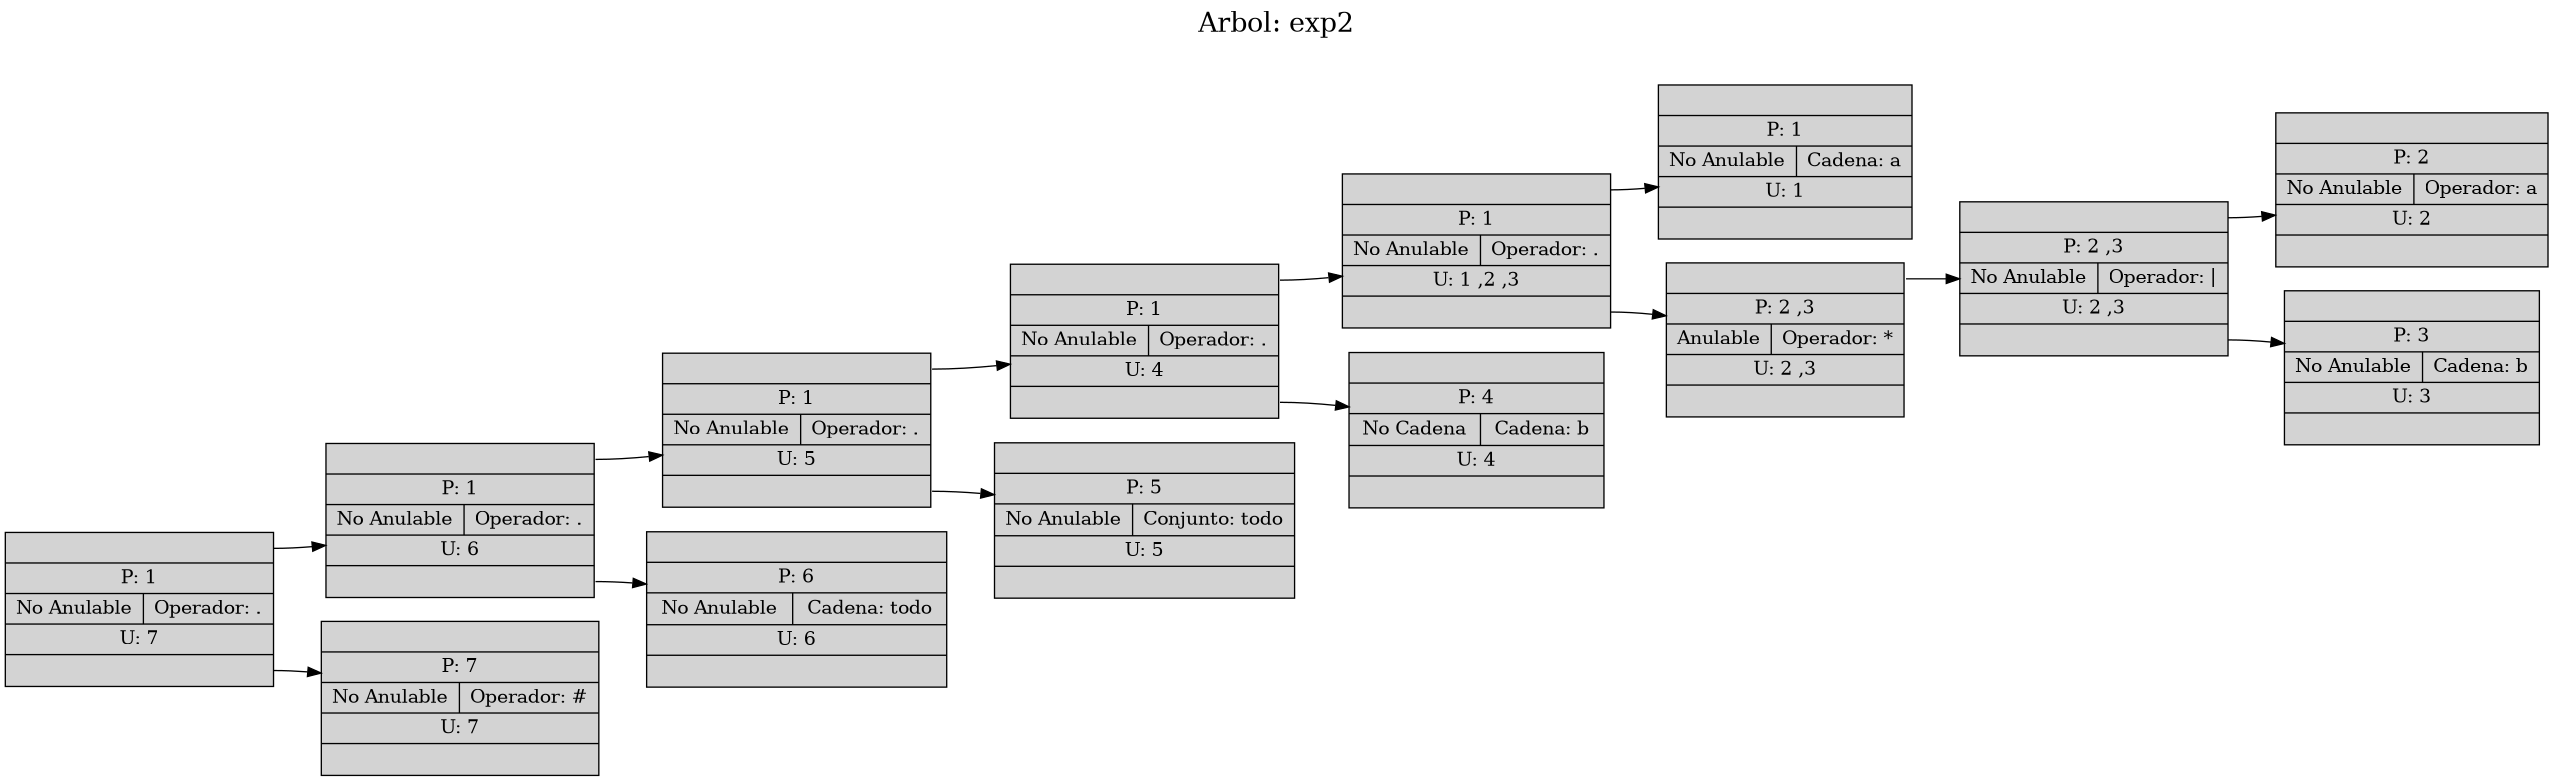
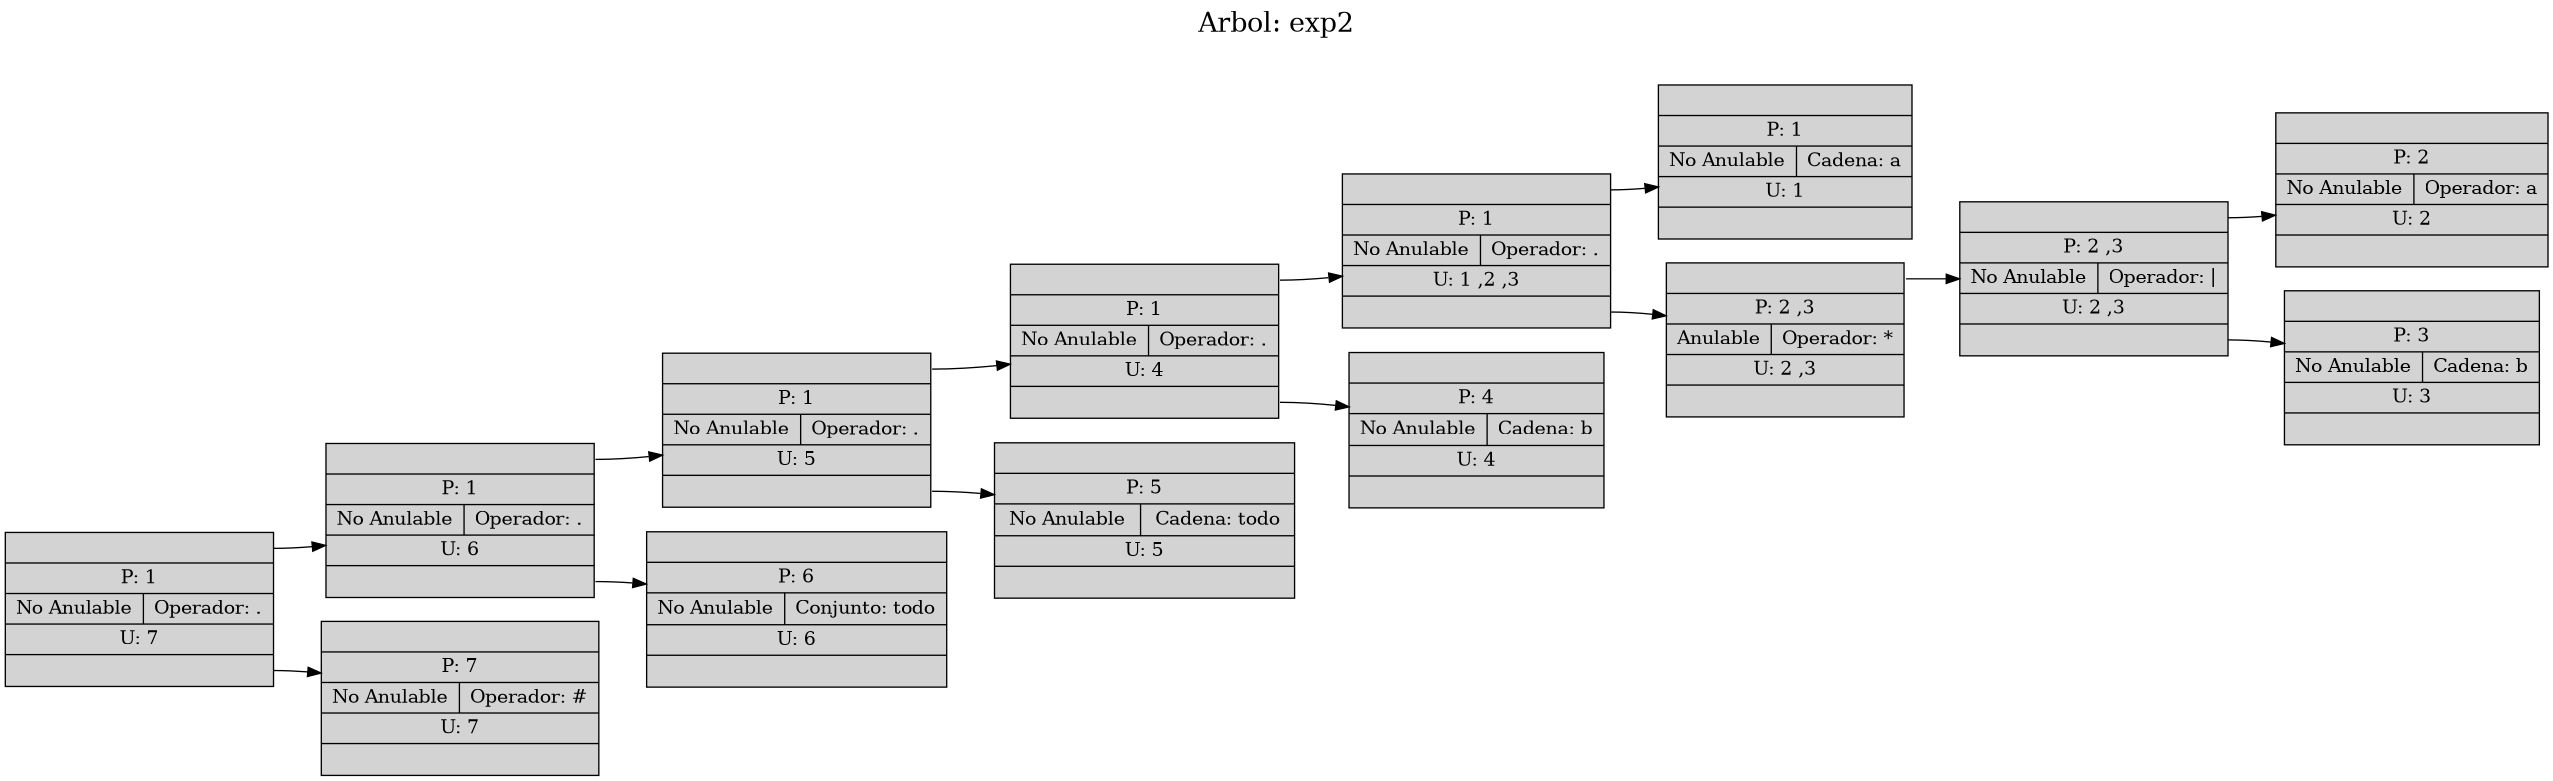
node "P: 4": text "No Cadena" -> "No Anulable"
node "P: 5": text "Conjunto: todo" -> "Cadena: todo"
node "P: 6": text "Cadena: todo" -> "Conjunto: todo"
